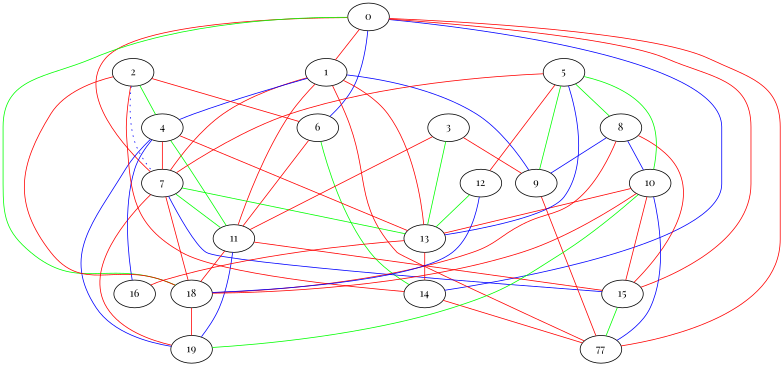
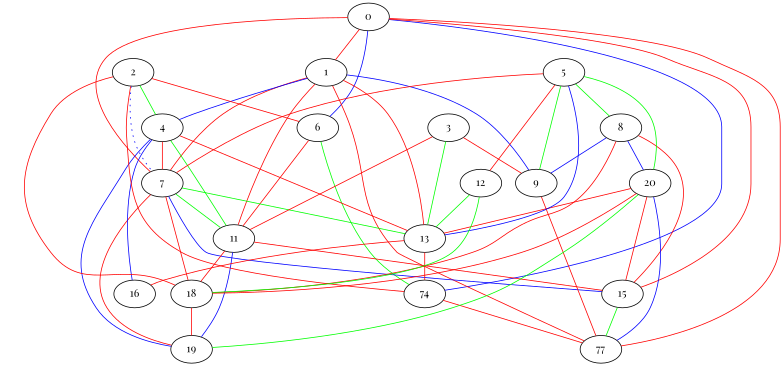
edge "0" -- "18": removed
node "10": label "10" -> "20"
edge "12" -- "18": color blue -> green
node "14": label "14" -> "74"
